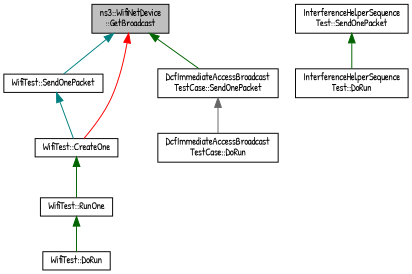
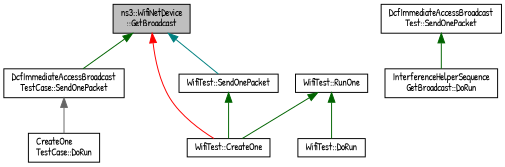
node "InterferenceHelperSequence Test::SendOnePacket": label "InterferenceHelperSequence Test::SendOnePacket" -> "DcfImmediateAccessBroadcast Test::SendOnePacket"
node "InterferenceHelperSequence Test::DoRun": label "InterferenceHelperSequence Test::DoRun" -> "InterferenceHelperSequence GetBroadcast::DoRun"
edge "WifiTest::CreateOne" -> "WifiTest::SendOnePacket": color teal -> darkgreen
node "DcfImmediateAccessBroadcast TestCase::DoRun": label "DcfImmediateAccessBroadcast TestCase::DoRun" -> "CreateOne TestCase::DoRun"
edge "WifiTest::RunOne" -> "WifiTest::CreateOne": reversed
